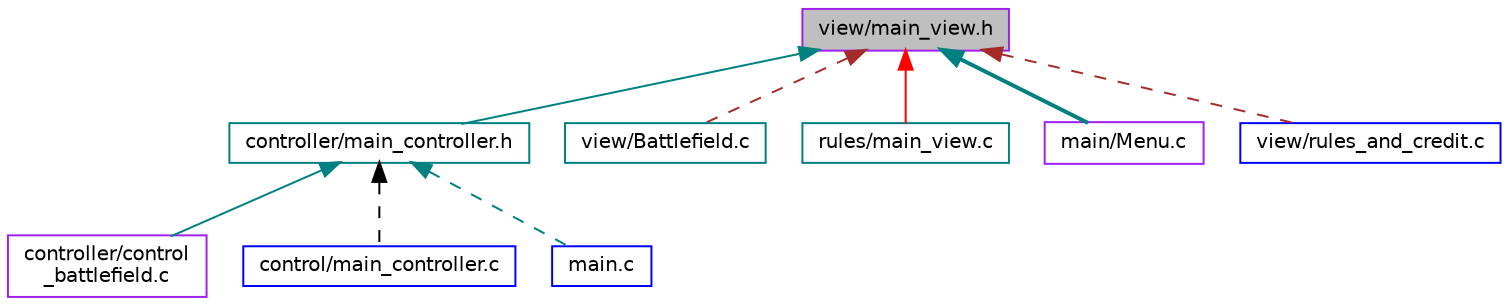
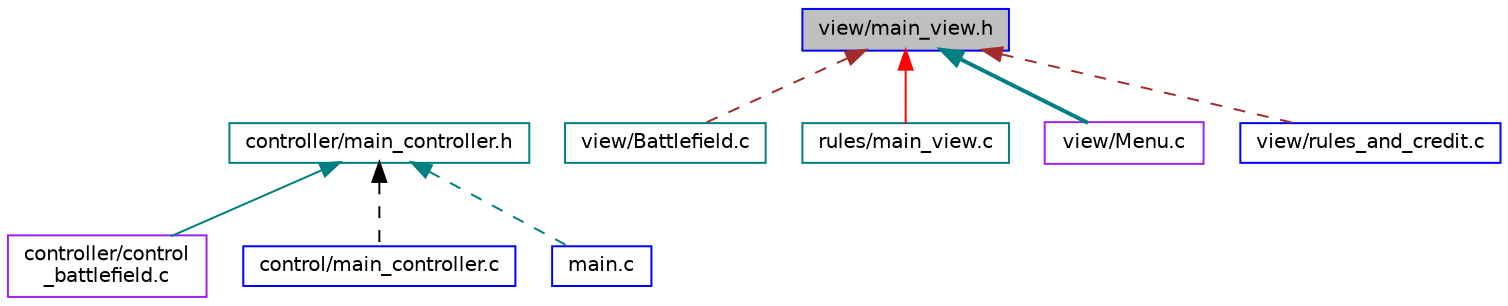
node "view/main_view.h": color purple -> blue
edge "controller/main_controller.h" -> "view/main_view.h": removed
node "main/Menu.c": label "main/Menu.c" -> "view/Menu.c"
